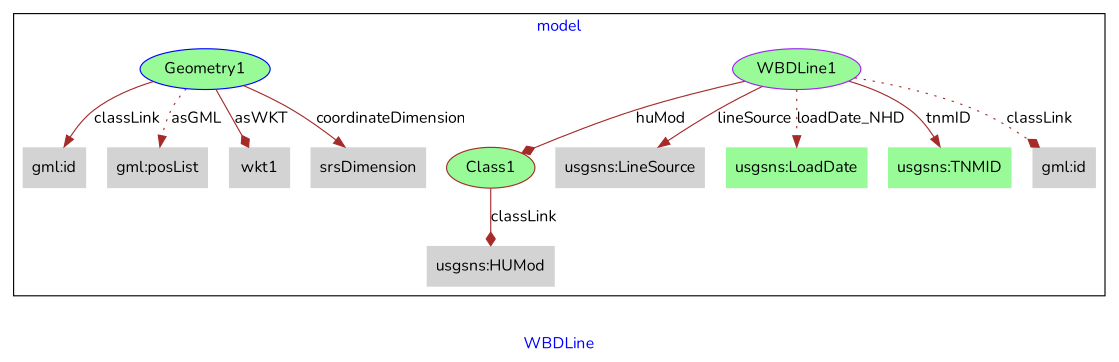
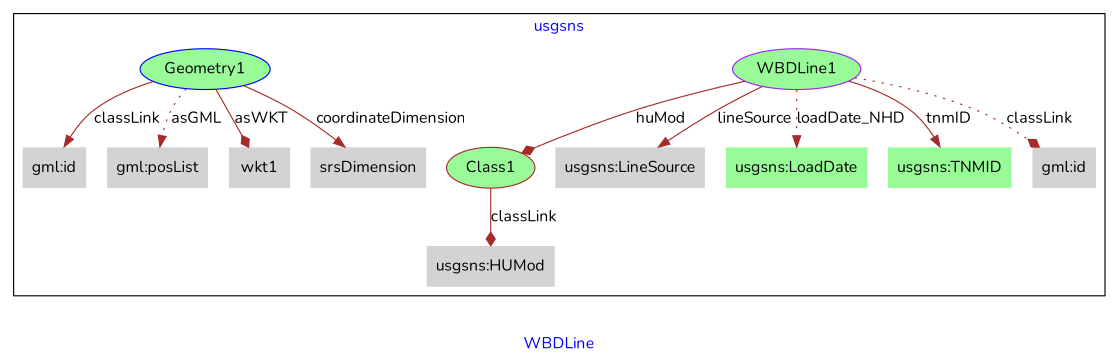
cluster "model": label "model" -> "usgsns"
